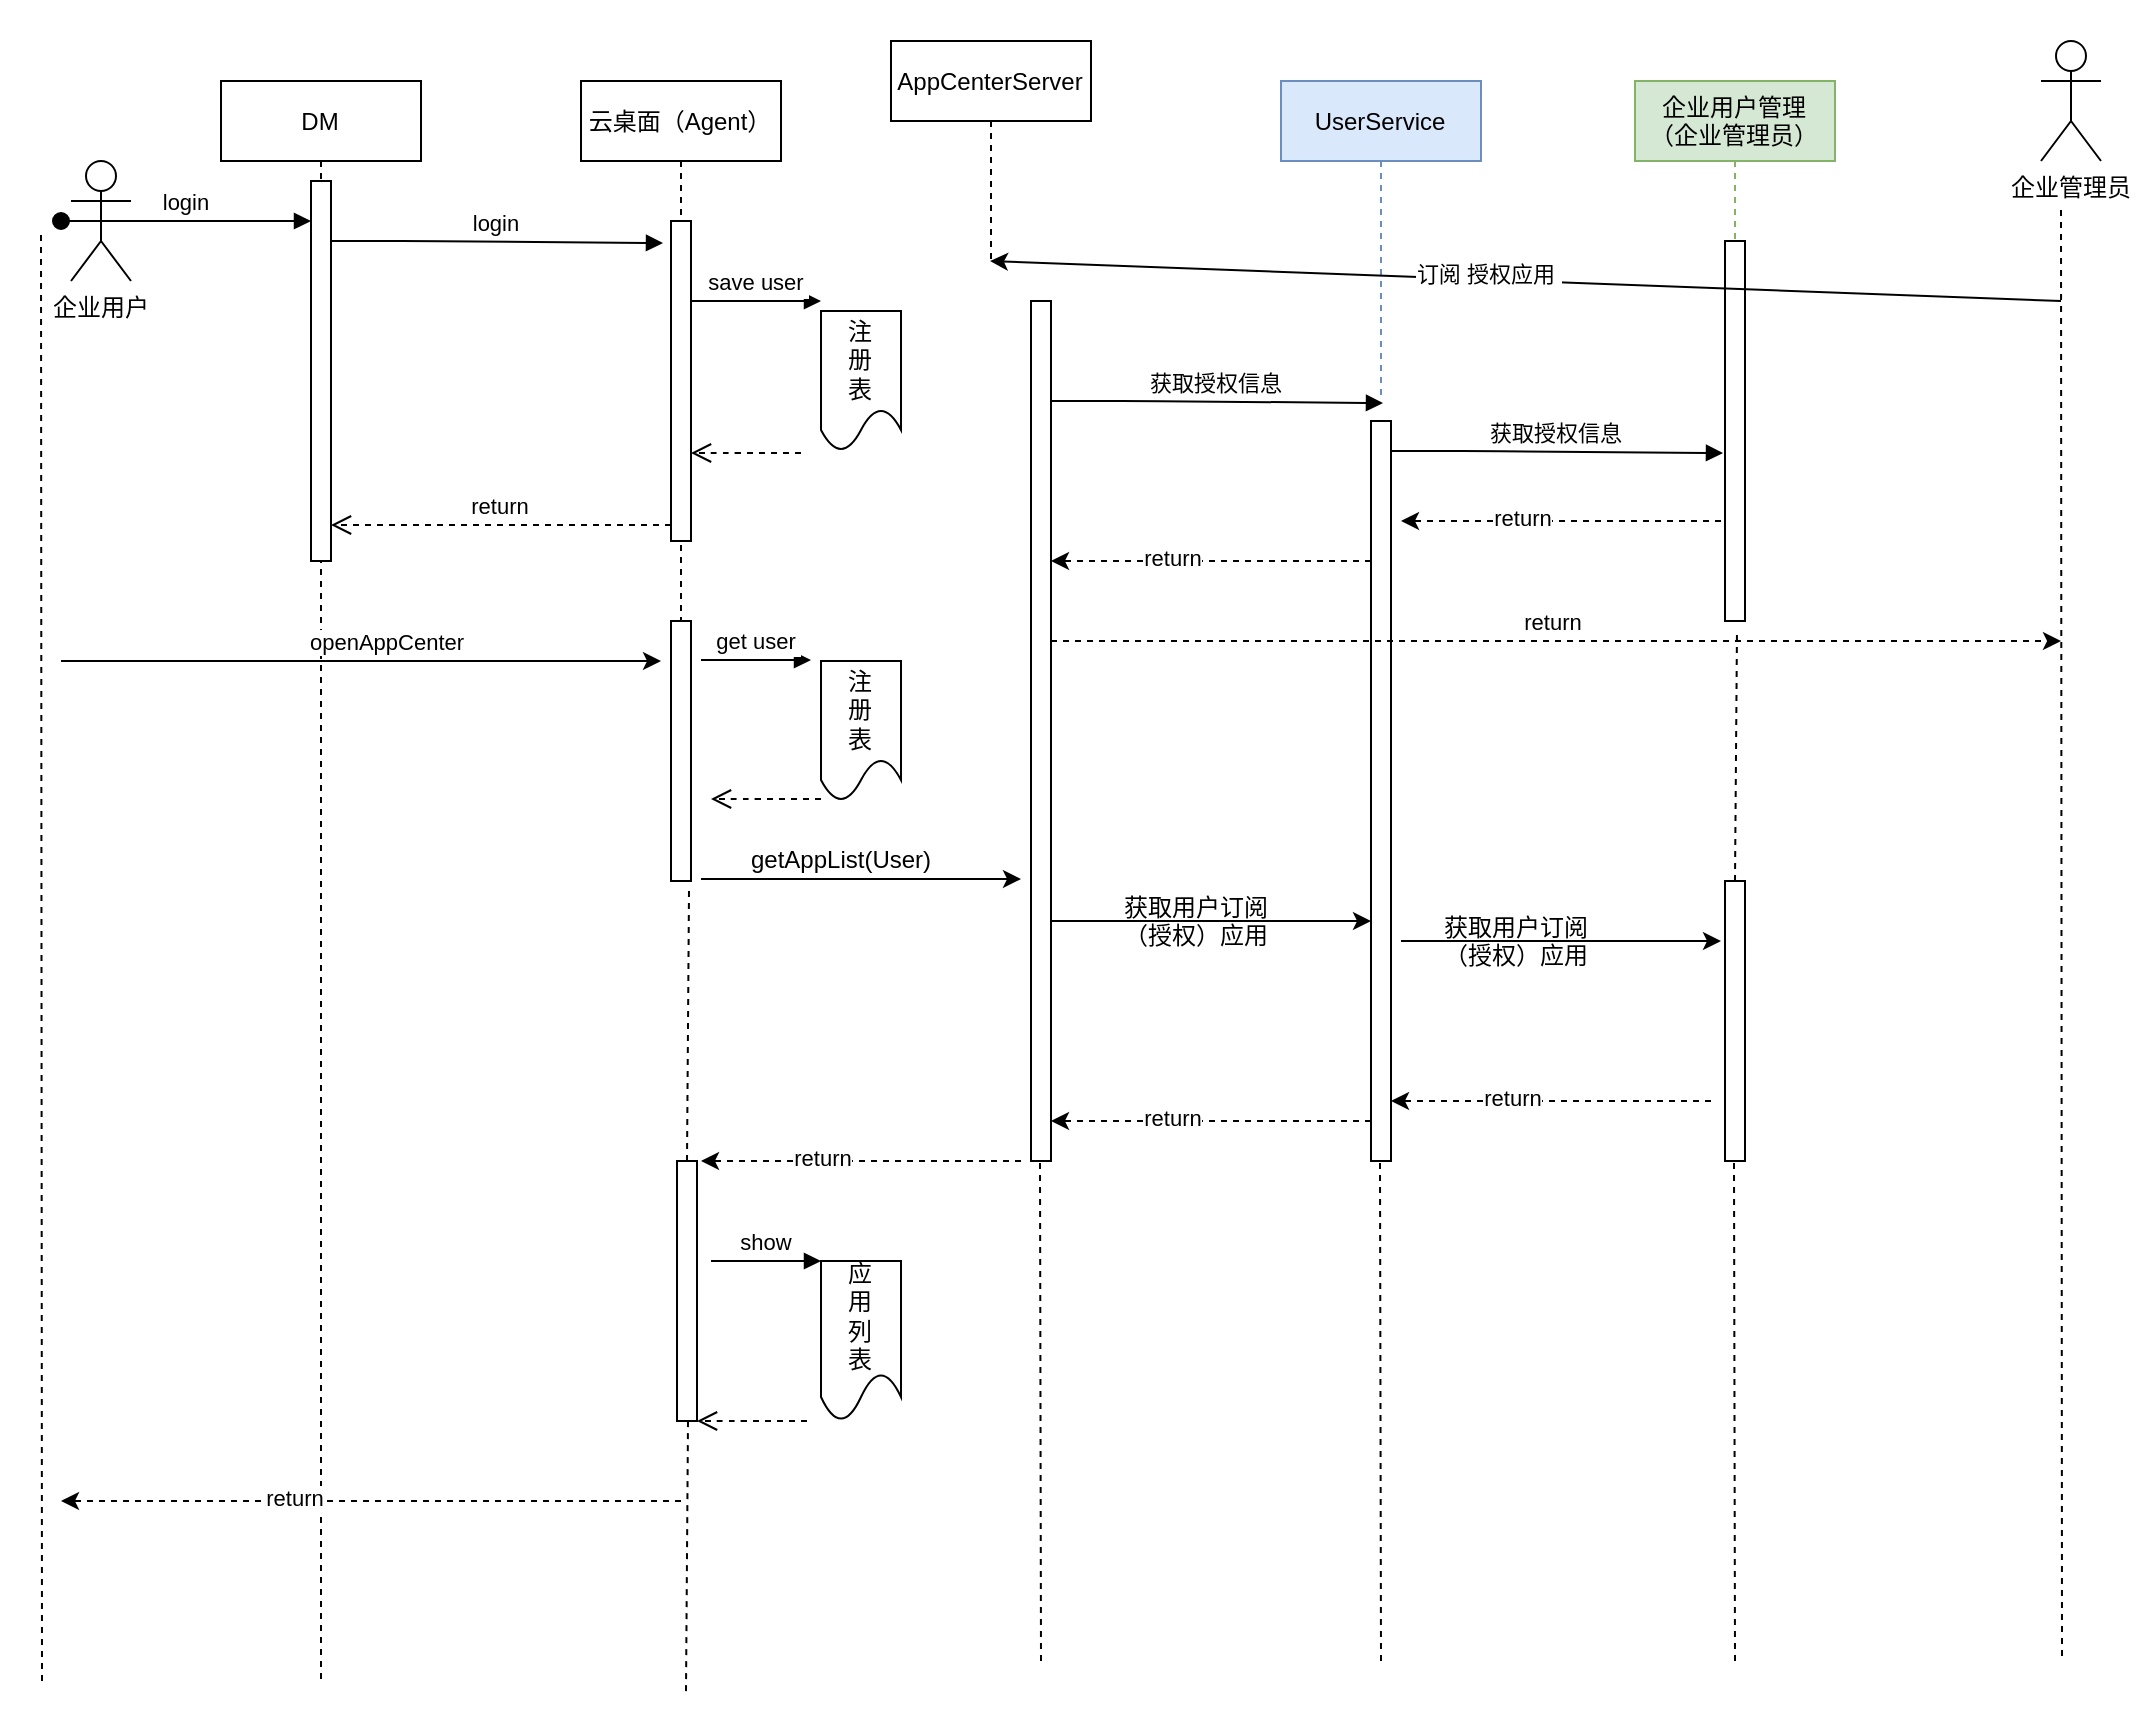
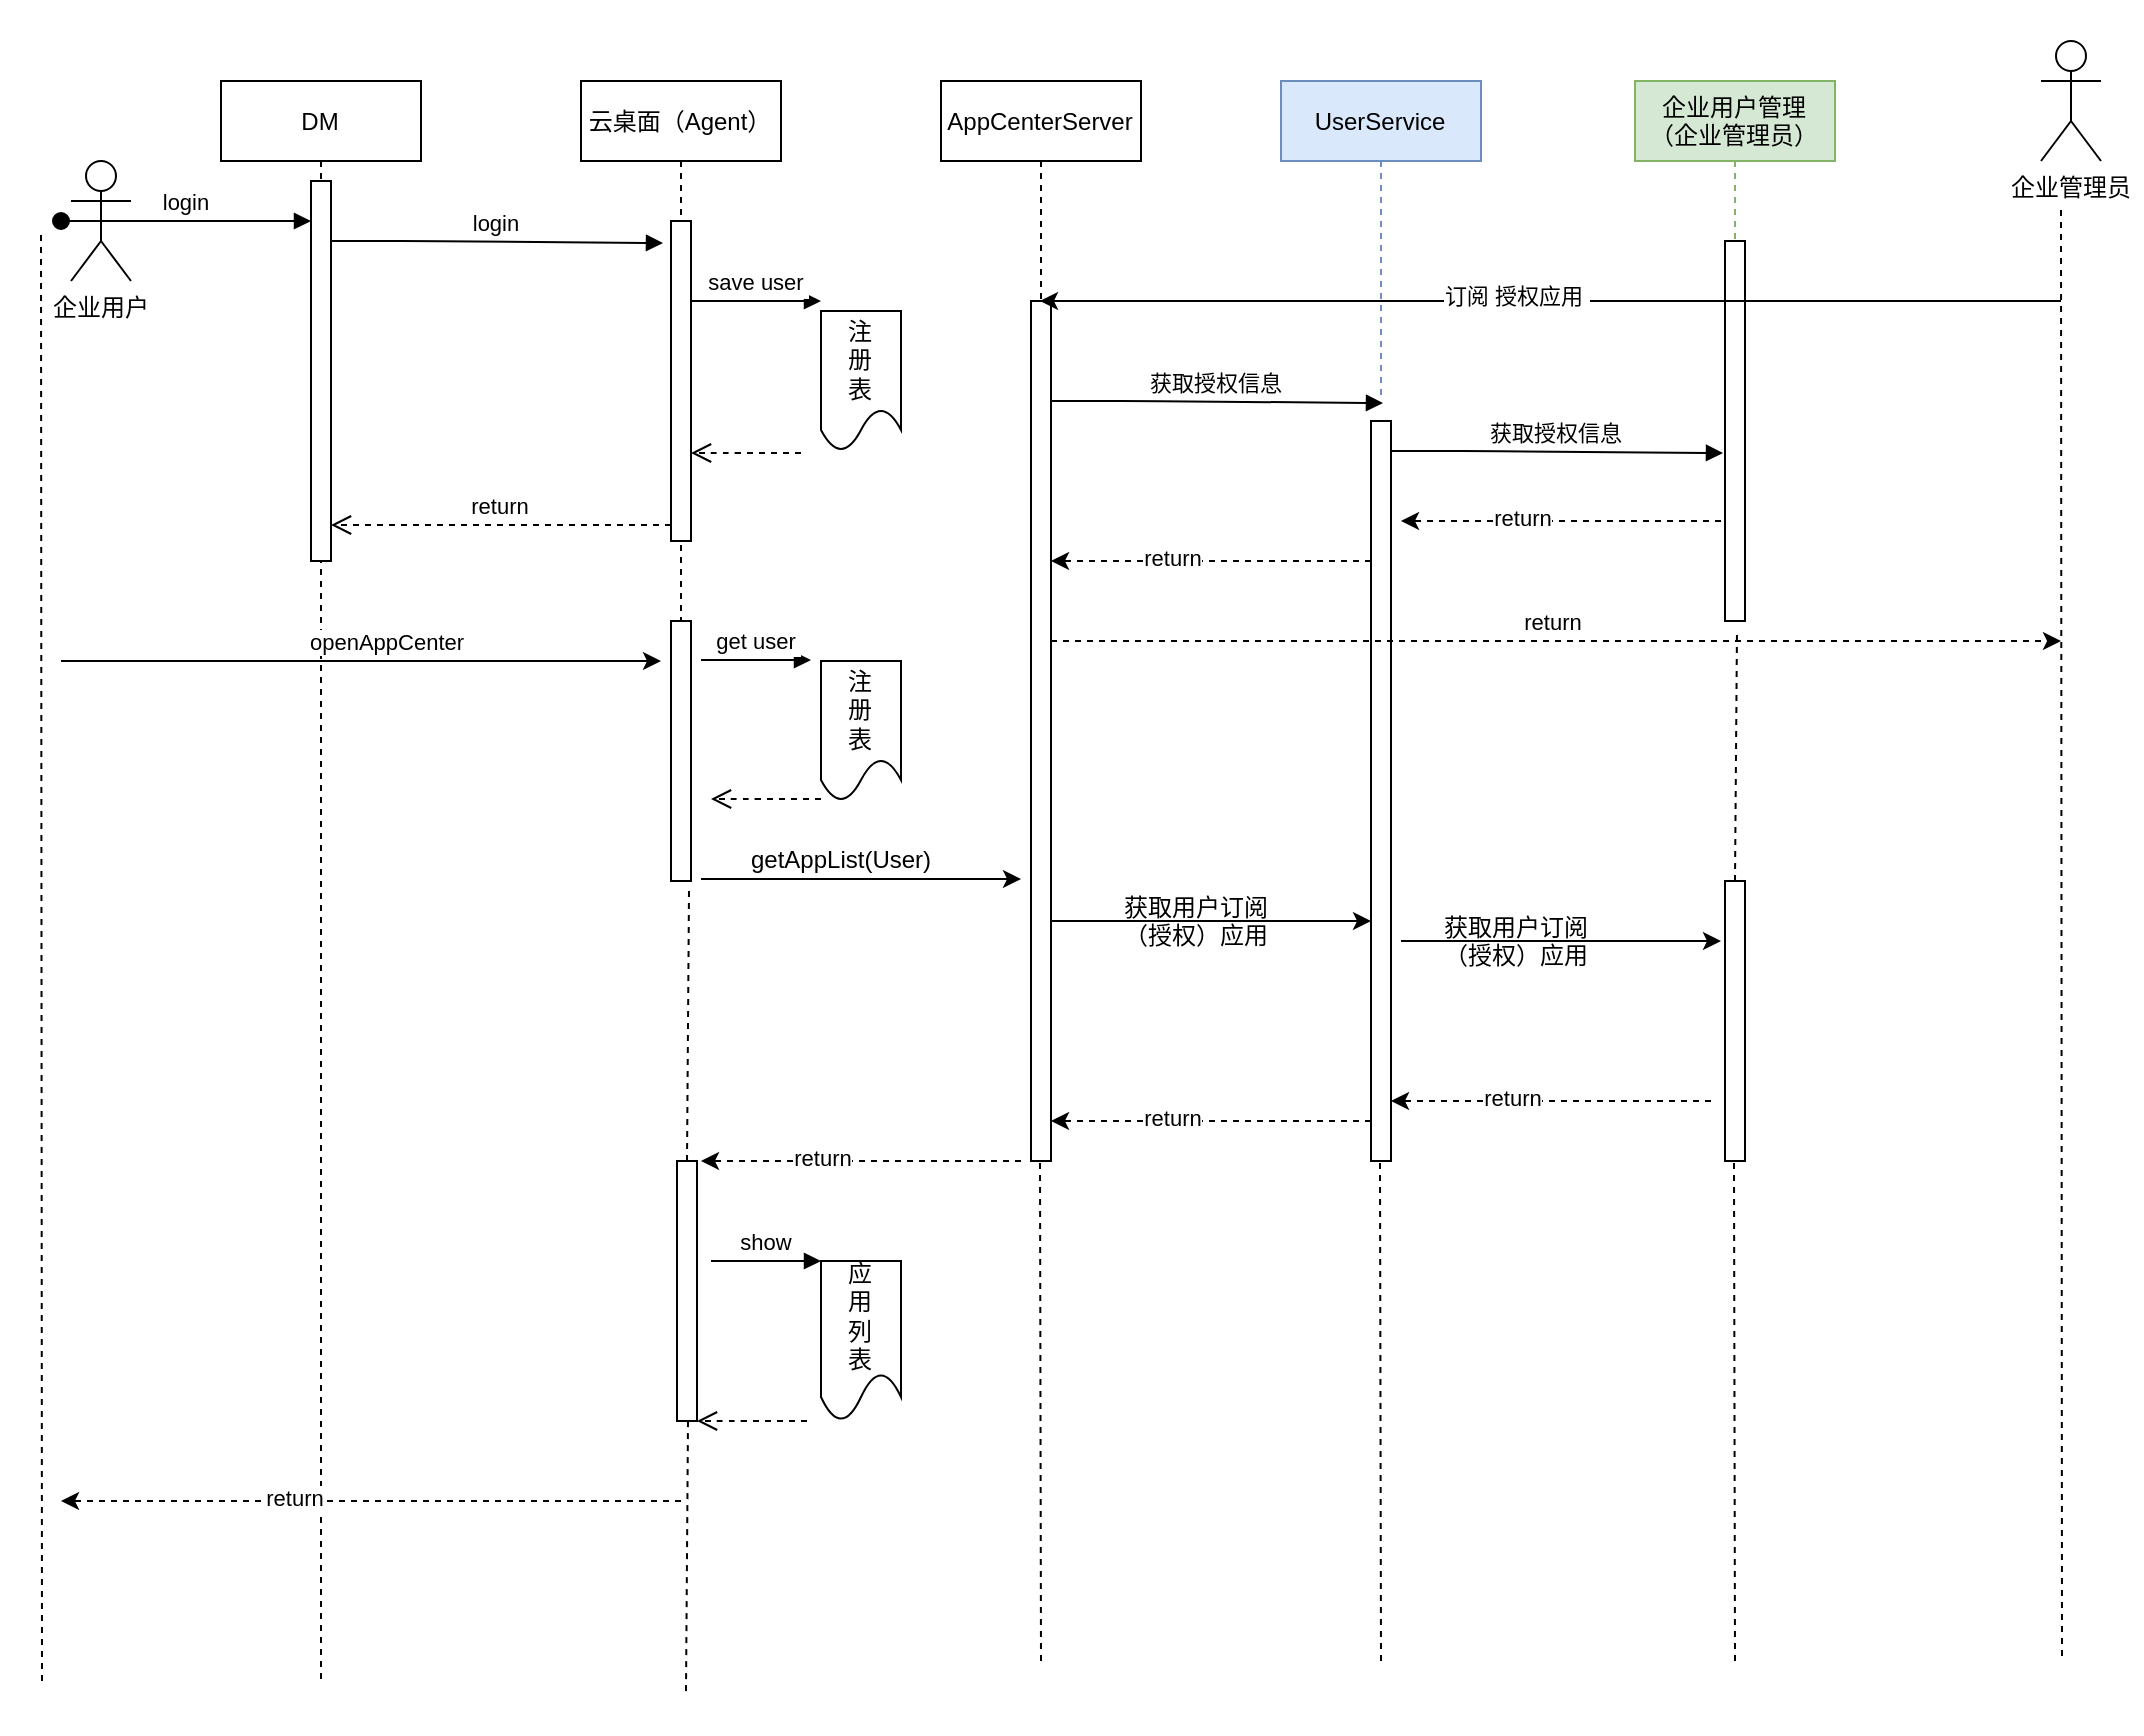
node "AppCenterServer": moved (991, 151) -> (1041, 191)
